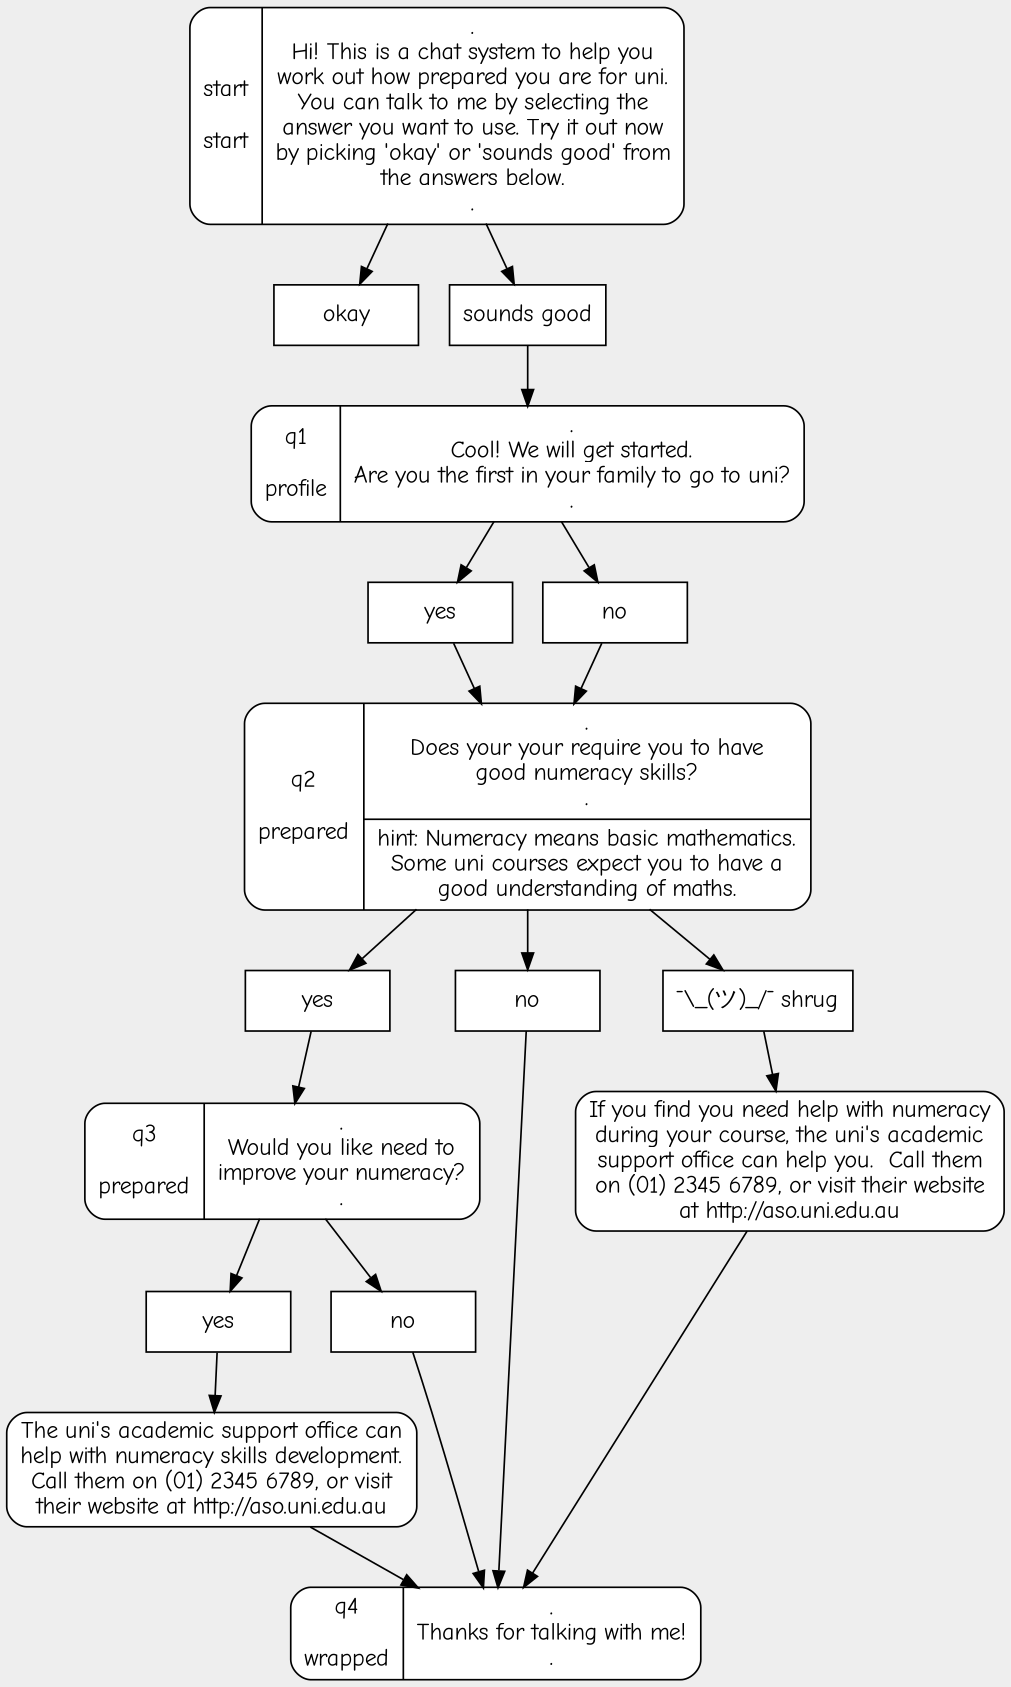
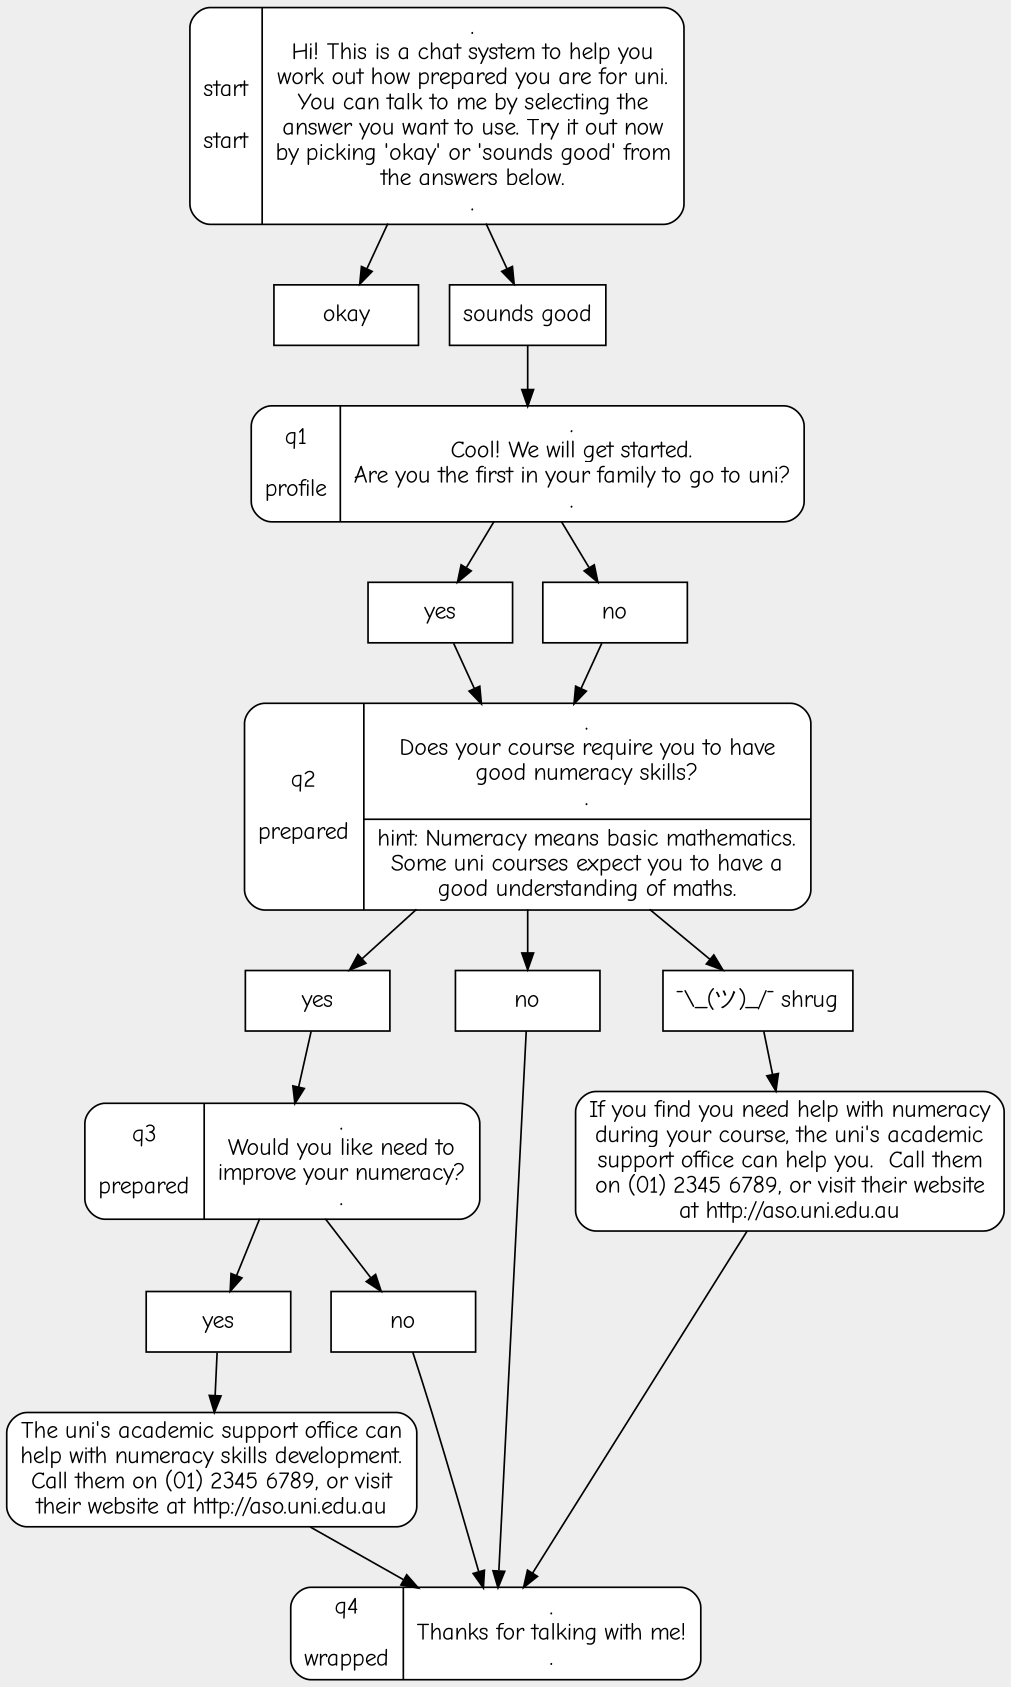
node "q2": text "Does your your require you to have" -> "Does your course require you to have"
